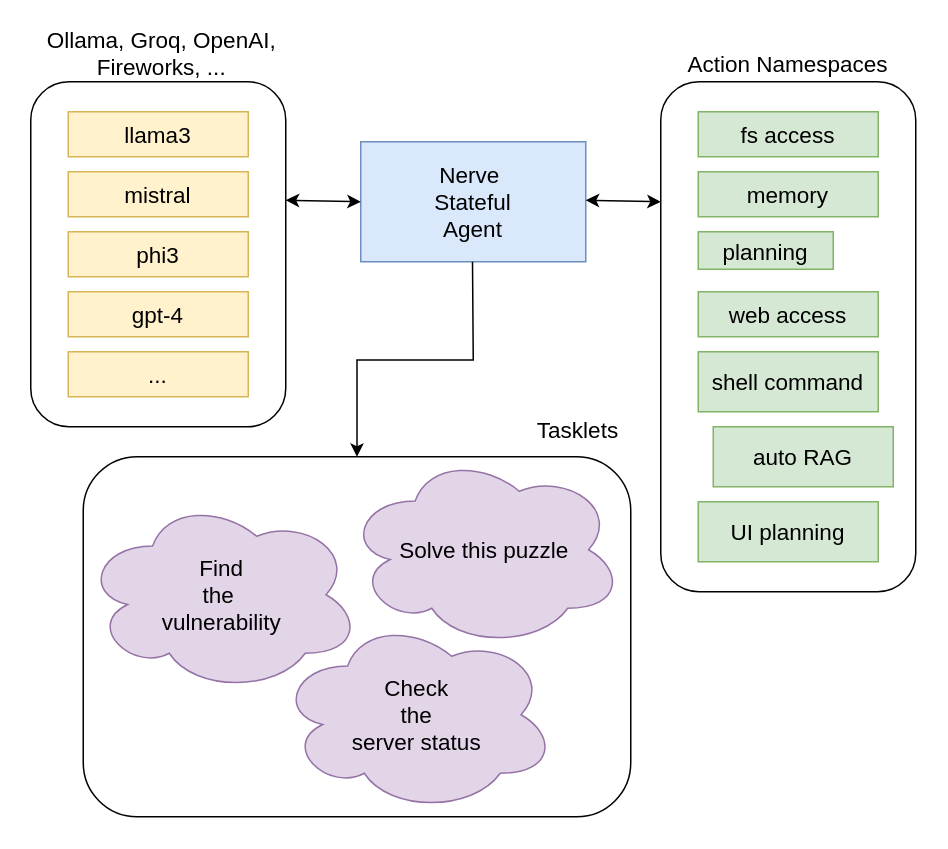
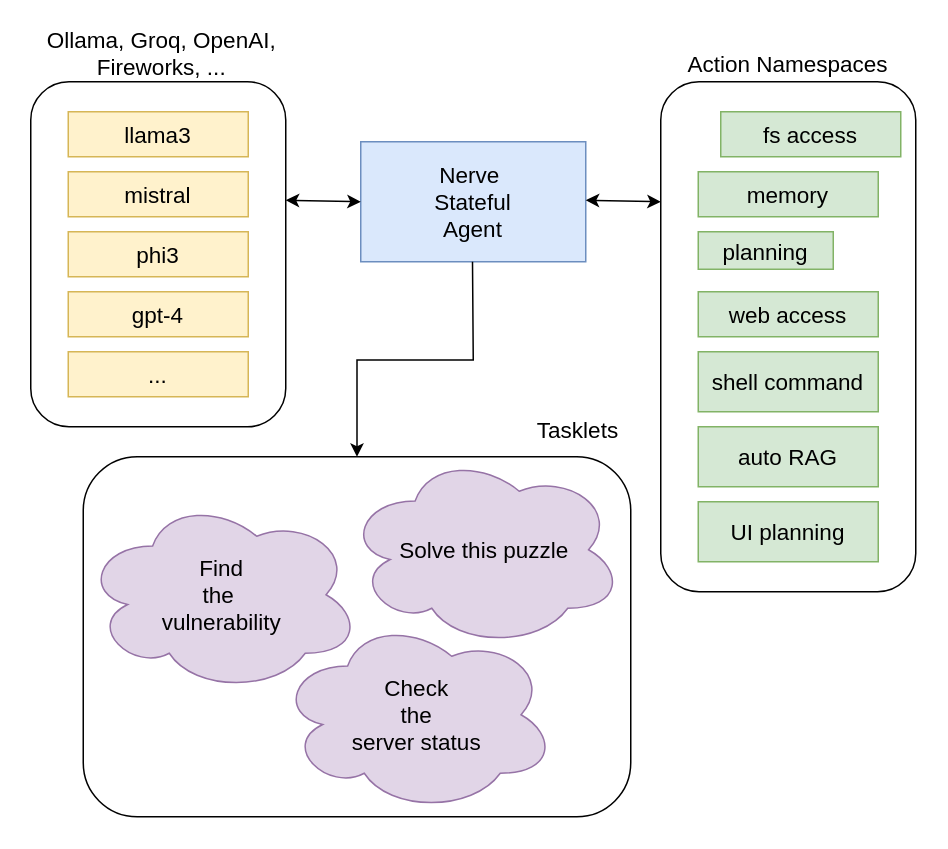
node "fs access": moved (788, 134) -> (811, 134)
node "auto RAG": moved (803, 457) -> (788, 457)
